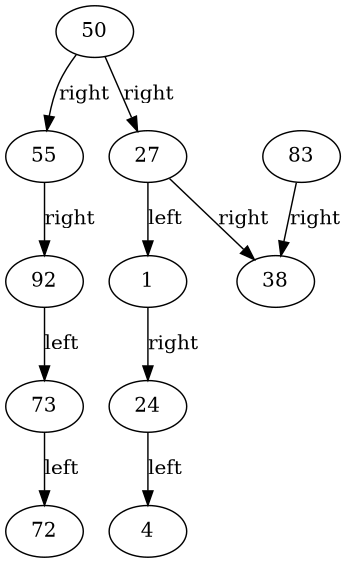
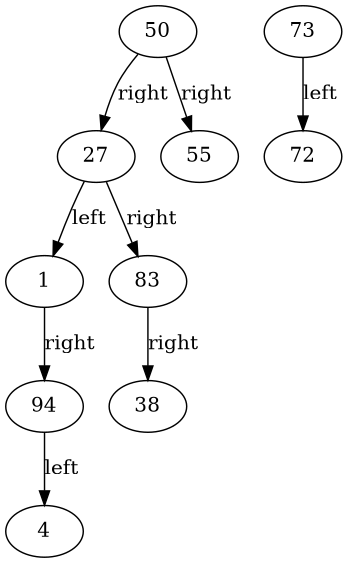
edge "27" -> "38": now "27" -> "83"
node "92": removed
node "24": label "24" -> "94"
